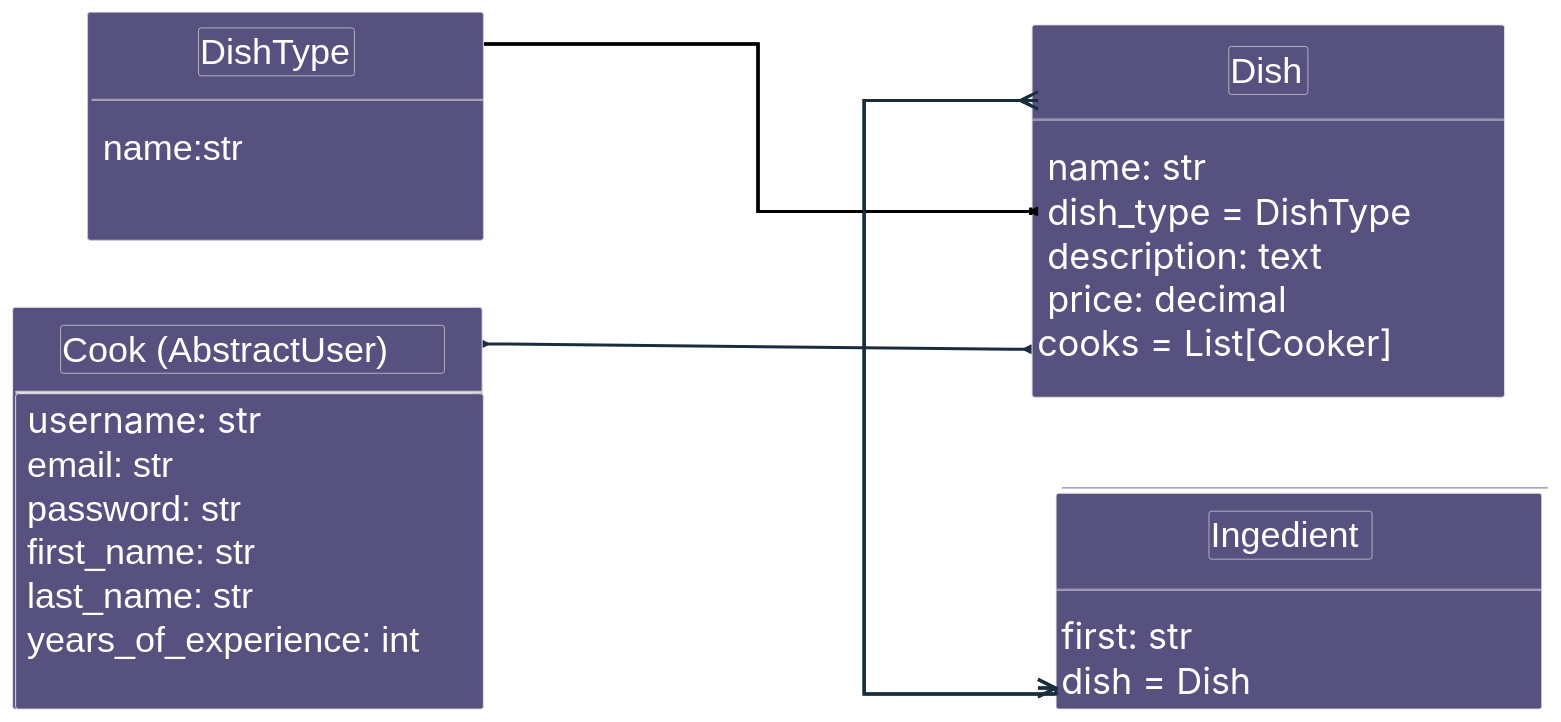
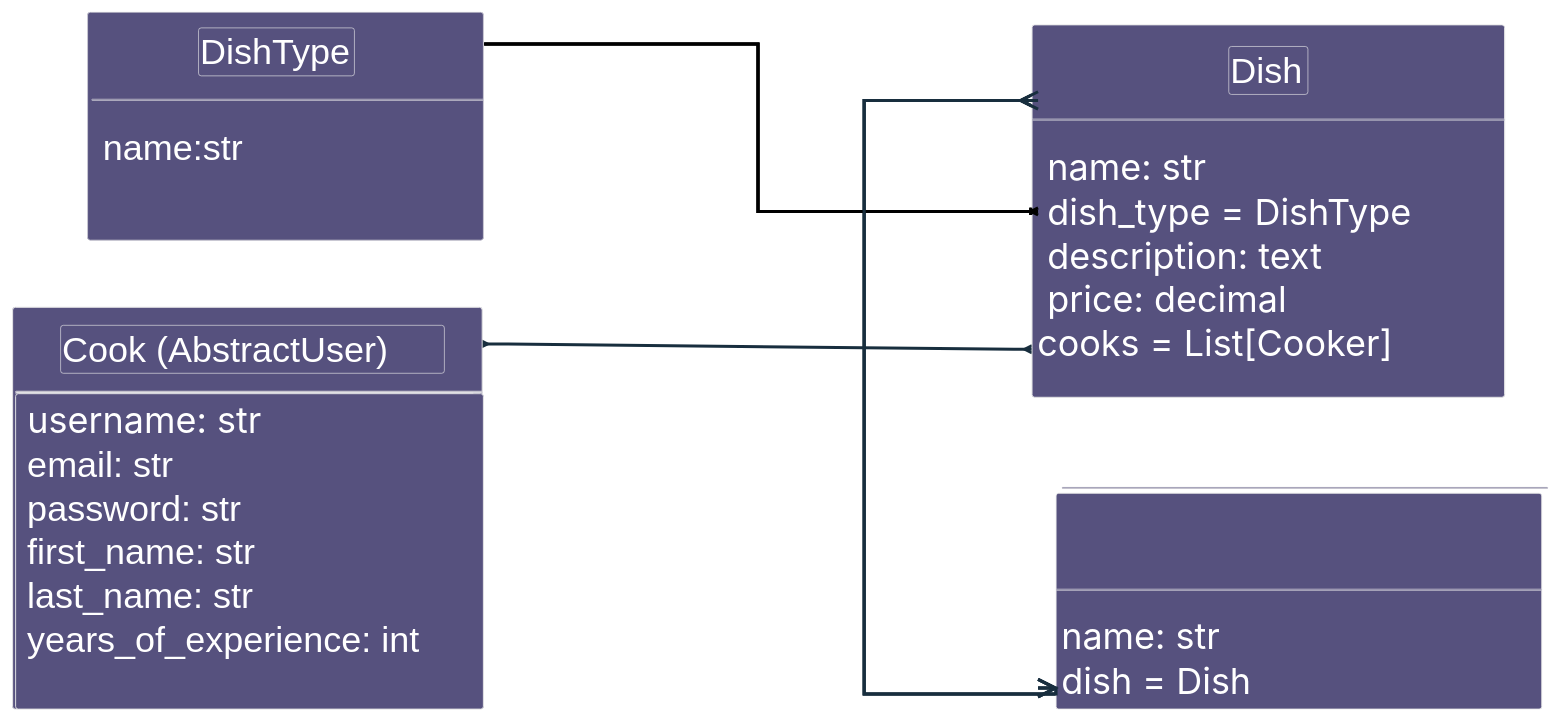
node "Ingedient": removed
node "first: str dish = Dish": label "first: str dish = Dish" -> "name: str dish = Dish"
